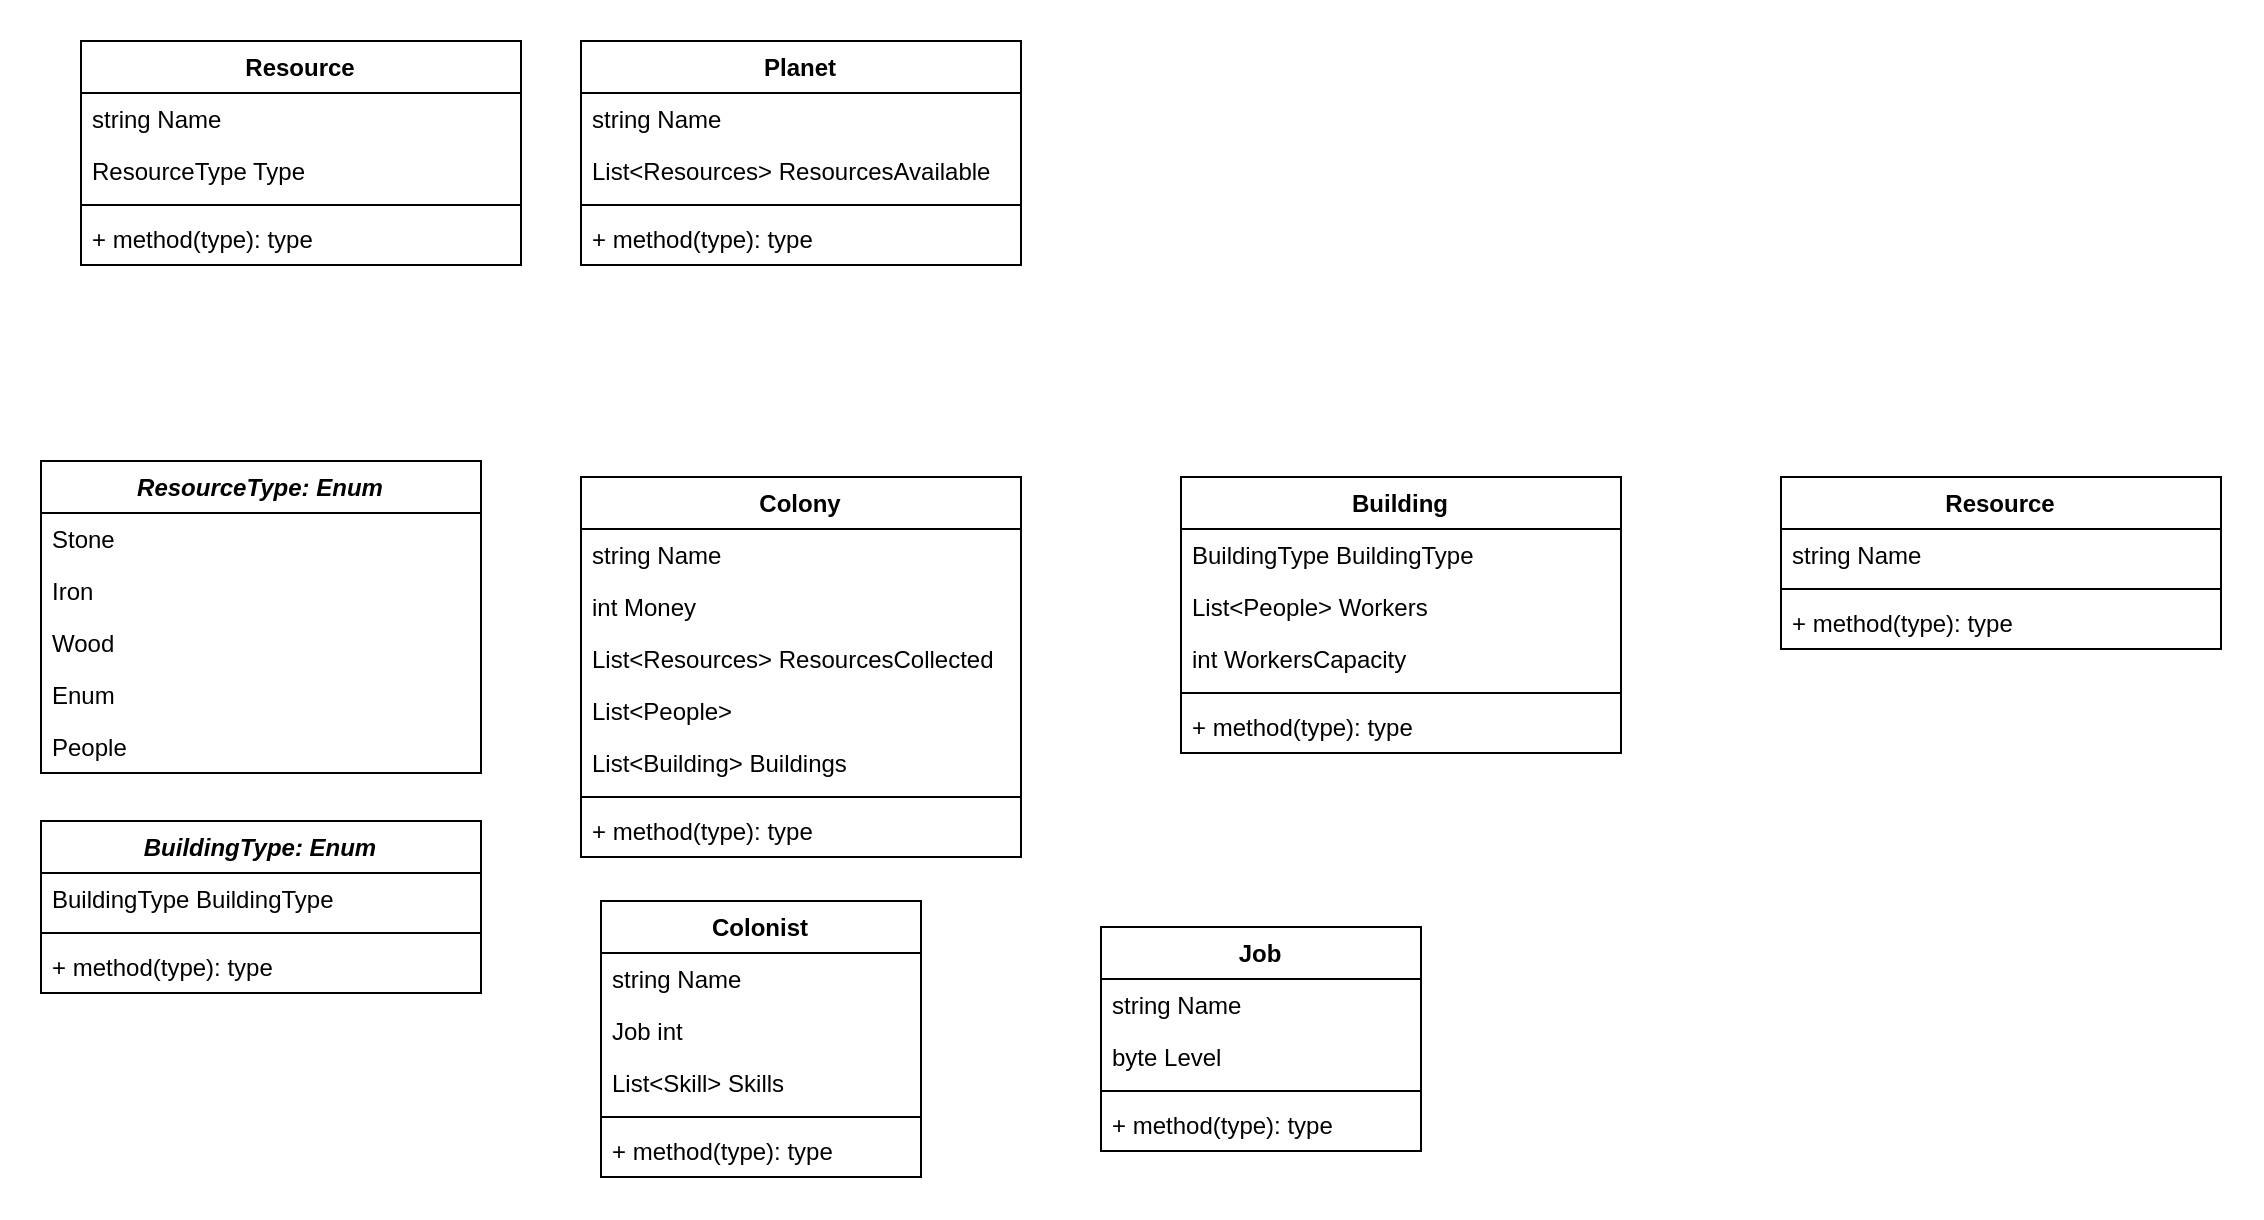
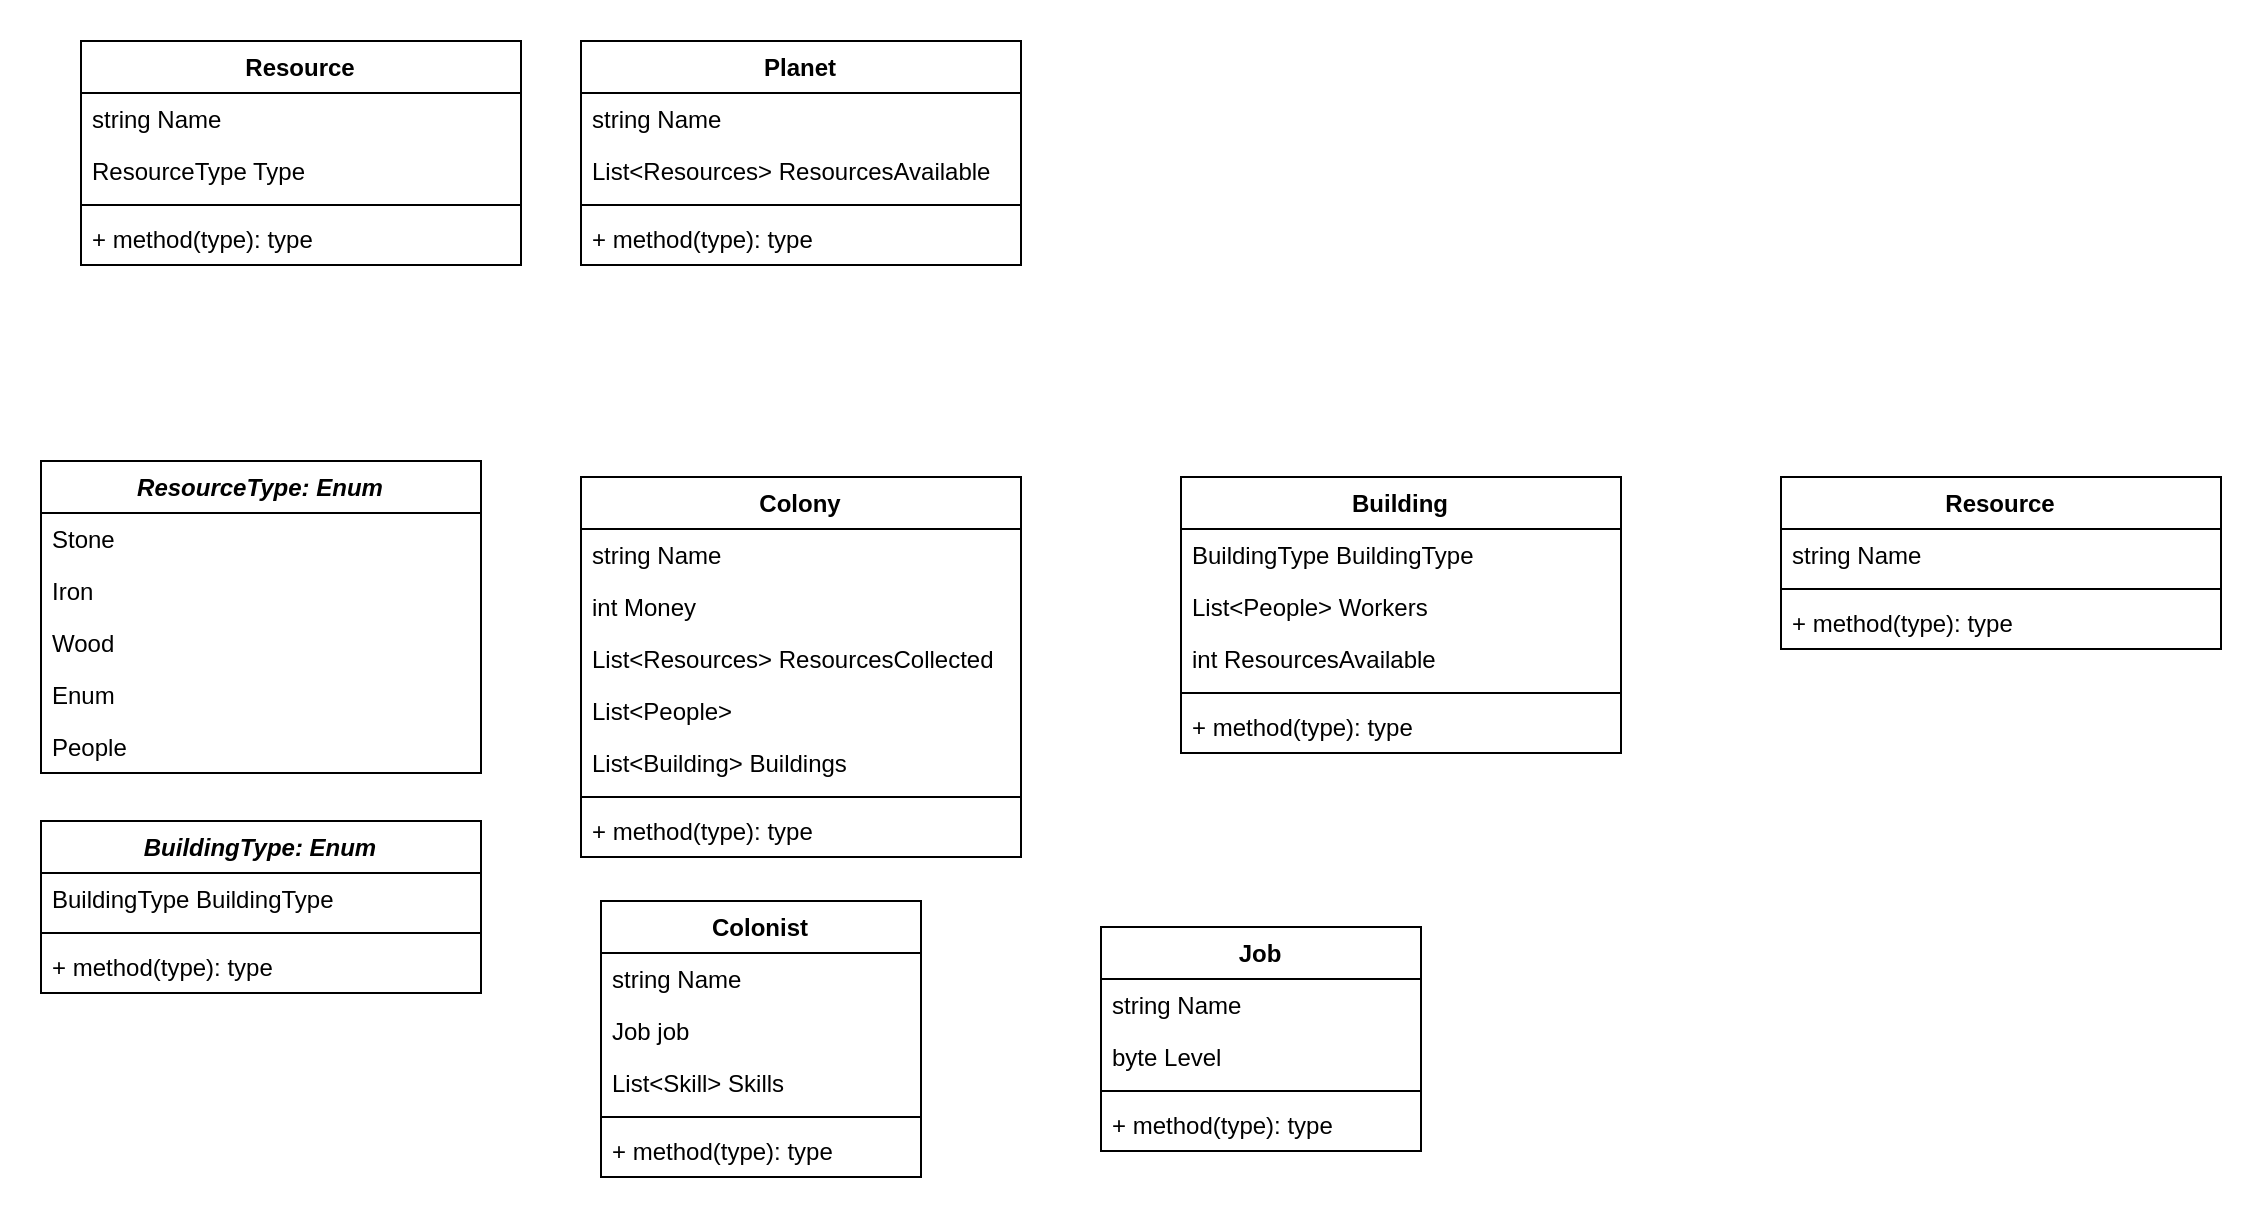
node "int WorkersCapacity": label "int WorkersCapacity" -> "int ResourcesAvailable"
node "Job int": label "Job int" -> "Job job"
